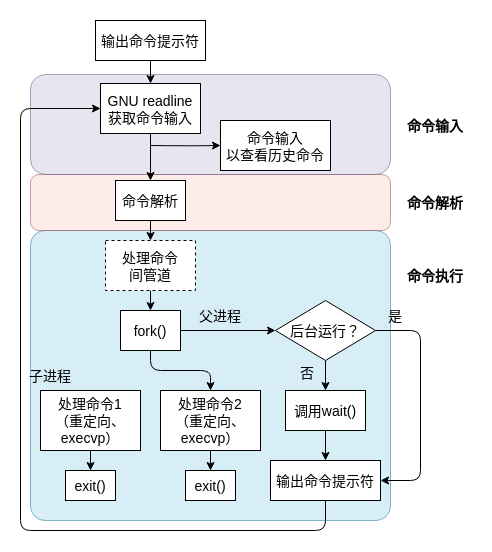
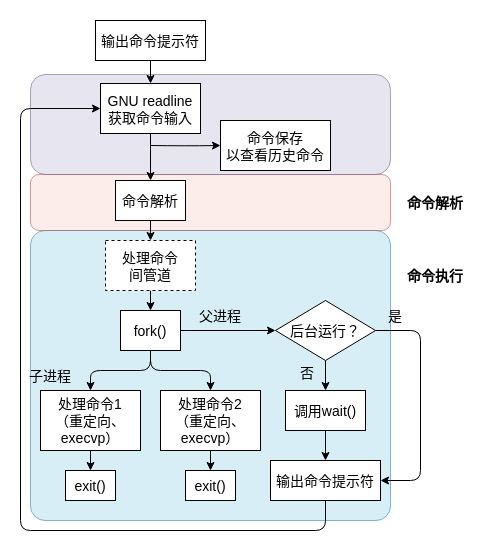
node "命令输入": removed
node "命令输入 以查看历史命令": label "命令输入 以查看历史命令" -> "命令保存 以查看历史命令"
edge "fork()" -> "处理命令1 （重定向、 execvp）": added
